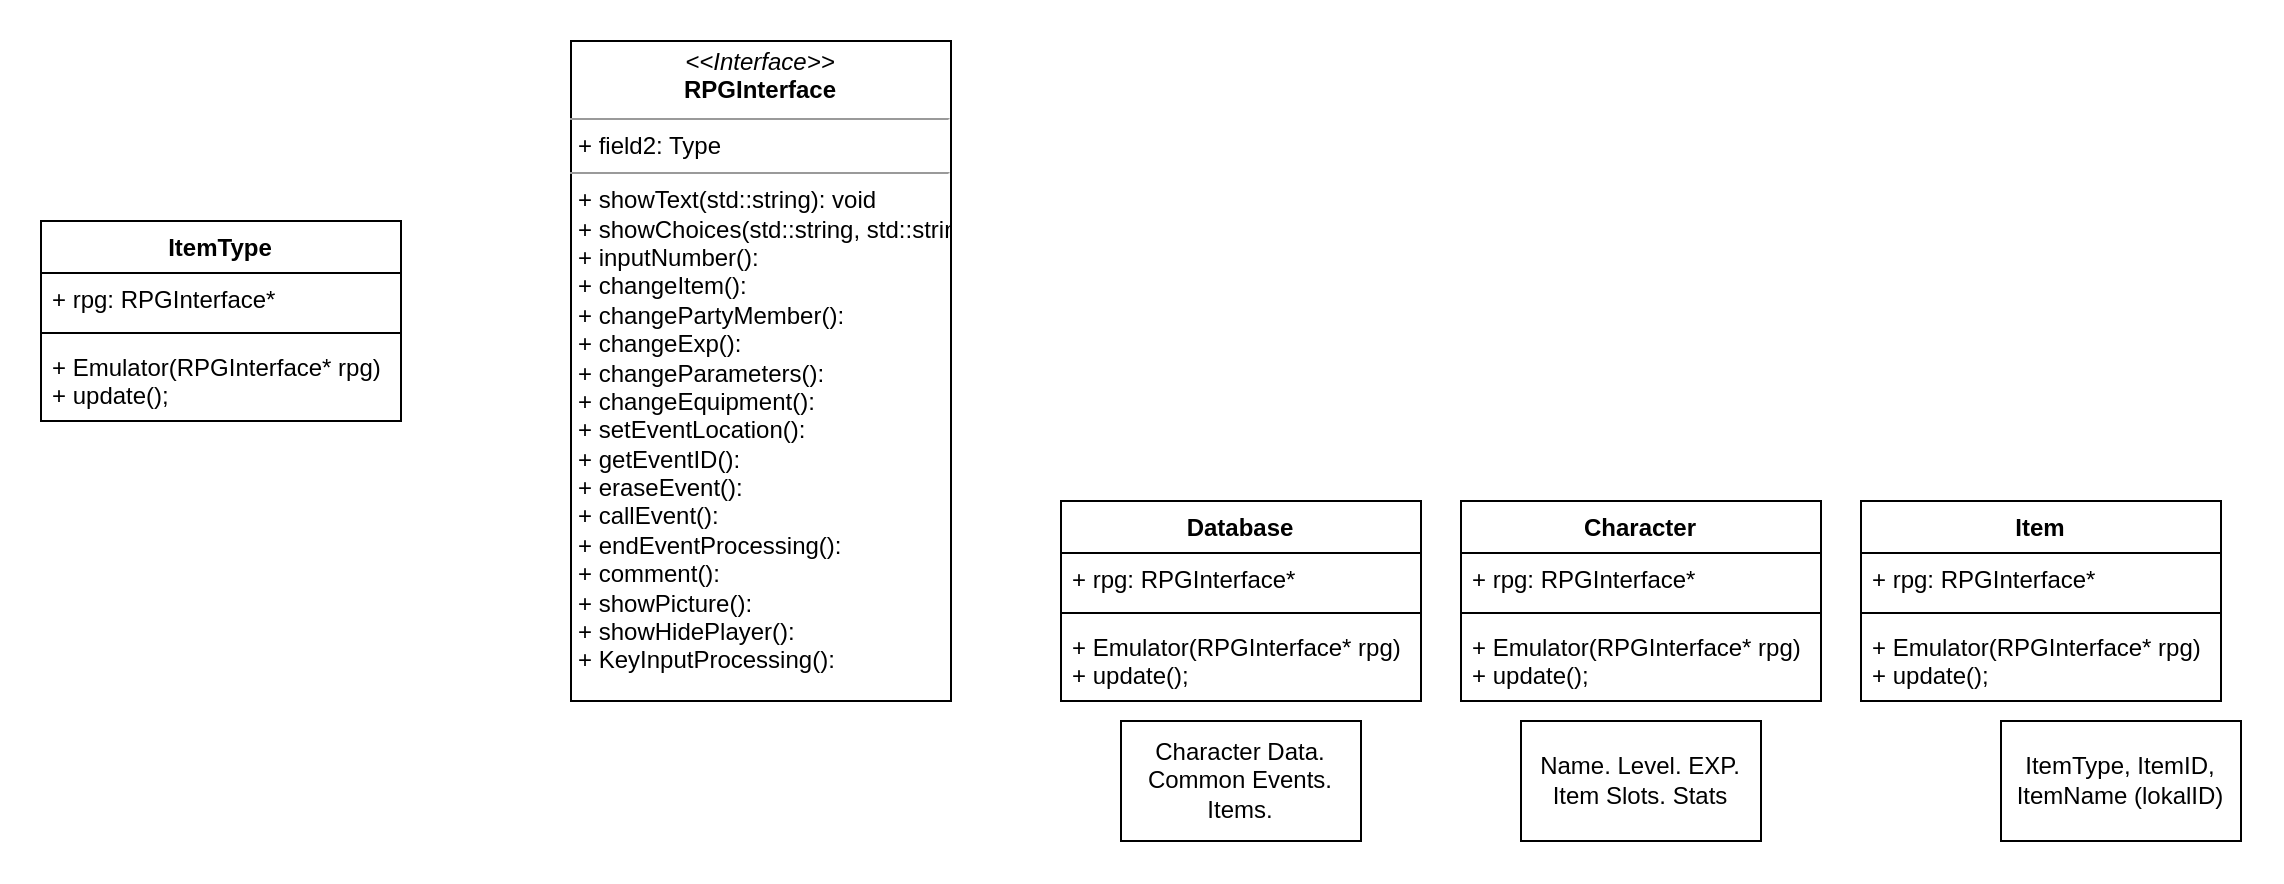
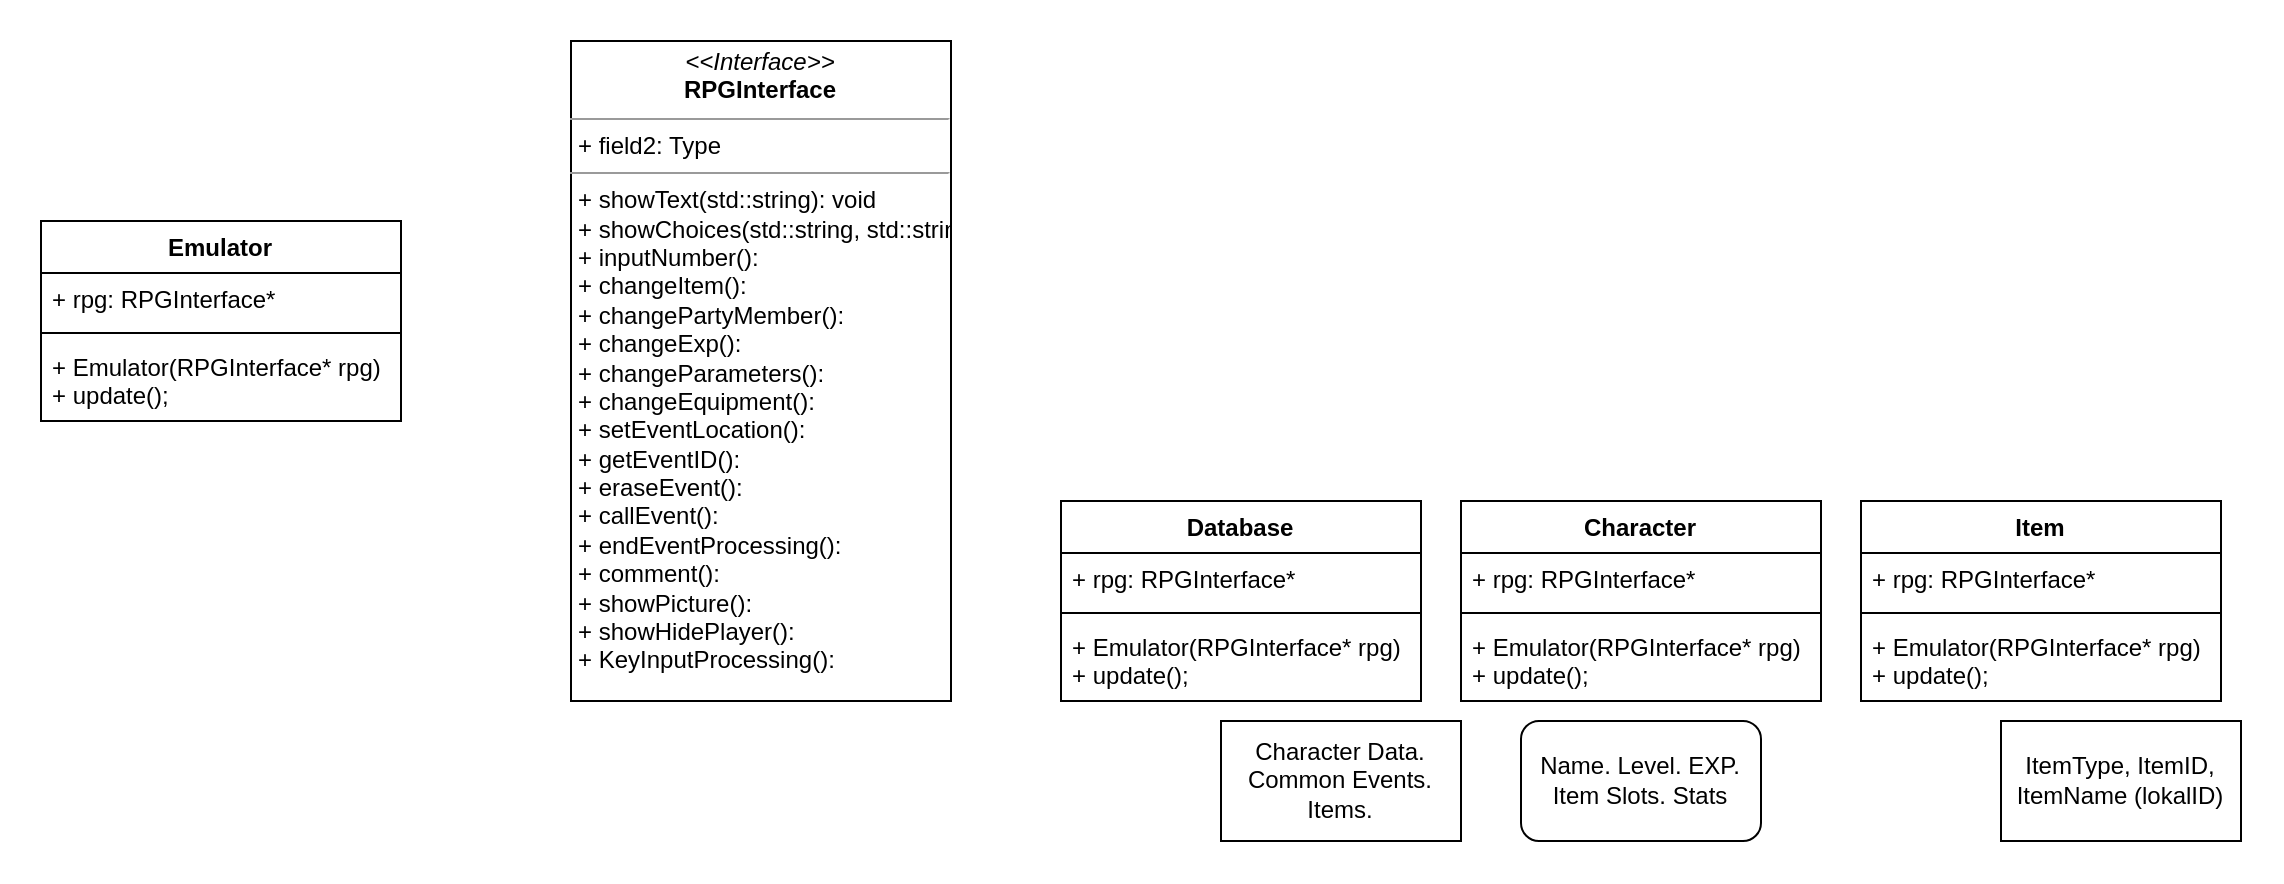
node "ItemType": label "ItemType" -> "Emulator"
node "Character Data. Common Events. Items.": moved (1241, 781) -> (1341, 781)
node "Name. Level. EXP. Item Slots. Stats": shape rectangle -> rounded rectangle
